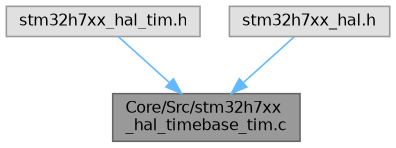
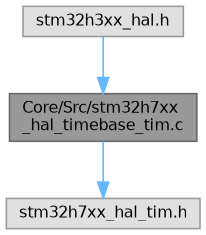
node "stm32h7xx_hal.h": label "stm32h7xx_hal.h" -> "stm32h3xx_hal.h"
edge "stm32h7xx_hal_tim.h" -> "Core/Src/stm32h7xx _hal_timebase_tim.c": reversed
